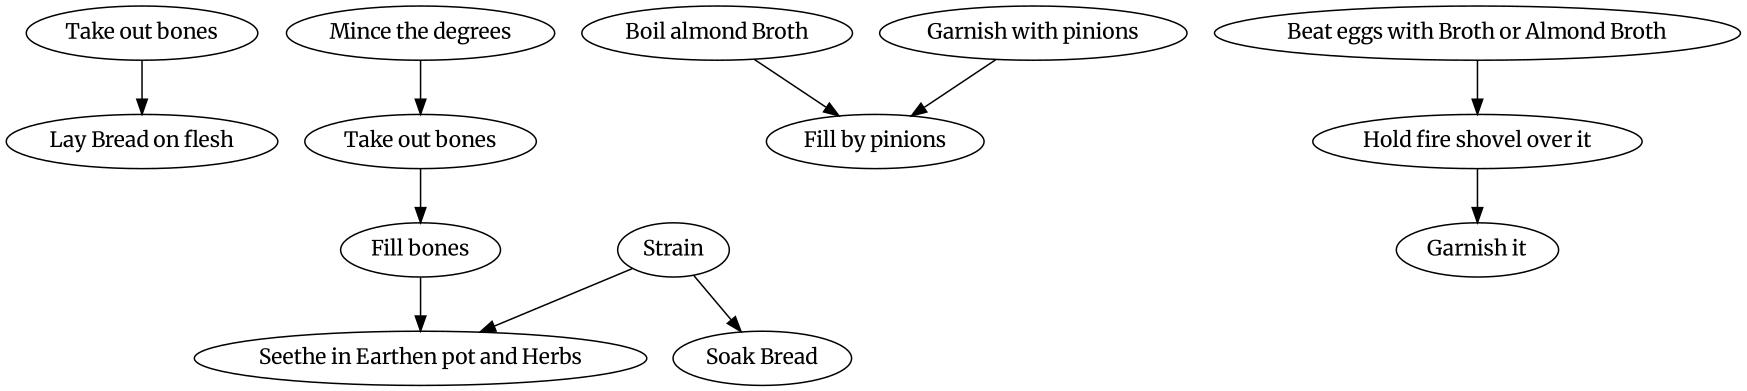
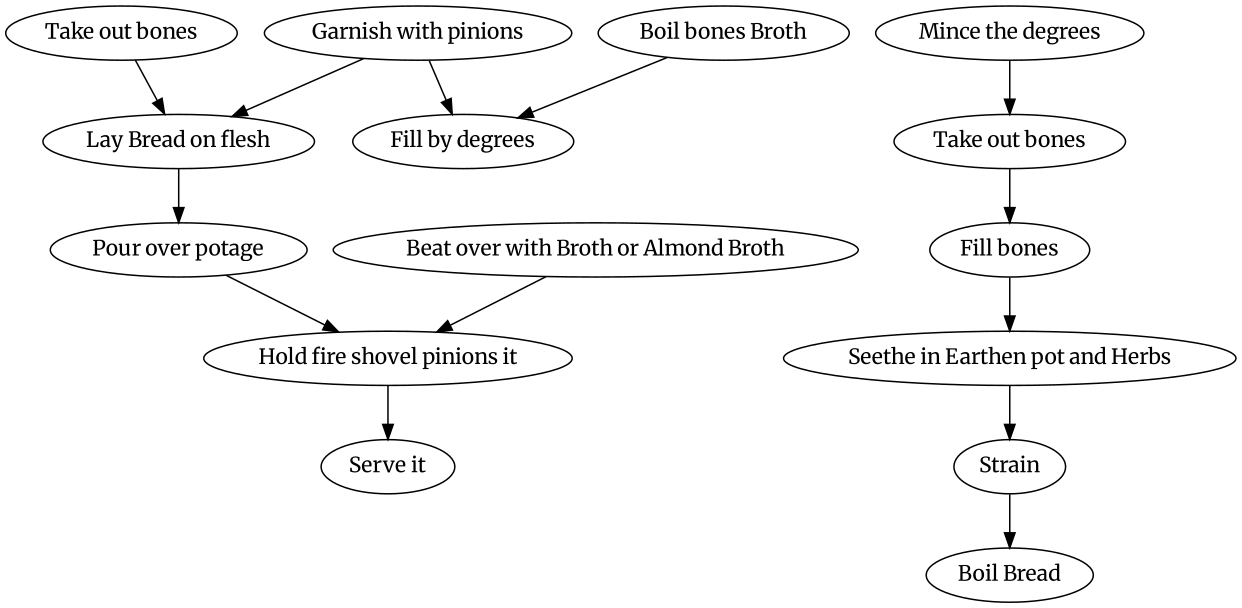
node "Boil almond Broth": label "Boil almond Broth" -> "Boil bones Broth"
node "Beat eggs with Broth or Almond Broth": label "Beat eggs with Broth or Almond Broth" -> "Beat over with Broth or Almond Broth"
edge "Garnish with pinions" -> "Lay Bread on flesh": added
node "Fill by pinions": label "Fill by pinions" -> "Fill by degrees"
node "Hold fire shovel over it": label "Hold fire shovel over it" -> "Hold fire shovel pinions it"
node "Pour over potage": added
node "Garnish it": label "Garnish it" -> "Serve it"
edge "Strain" -> "Seethe in Earthen pot and Herbs": reversed
node "Soak Bread": label "Soak Bread" -> "Boil Bread"
